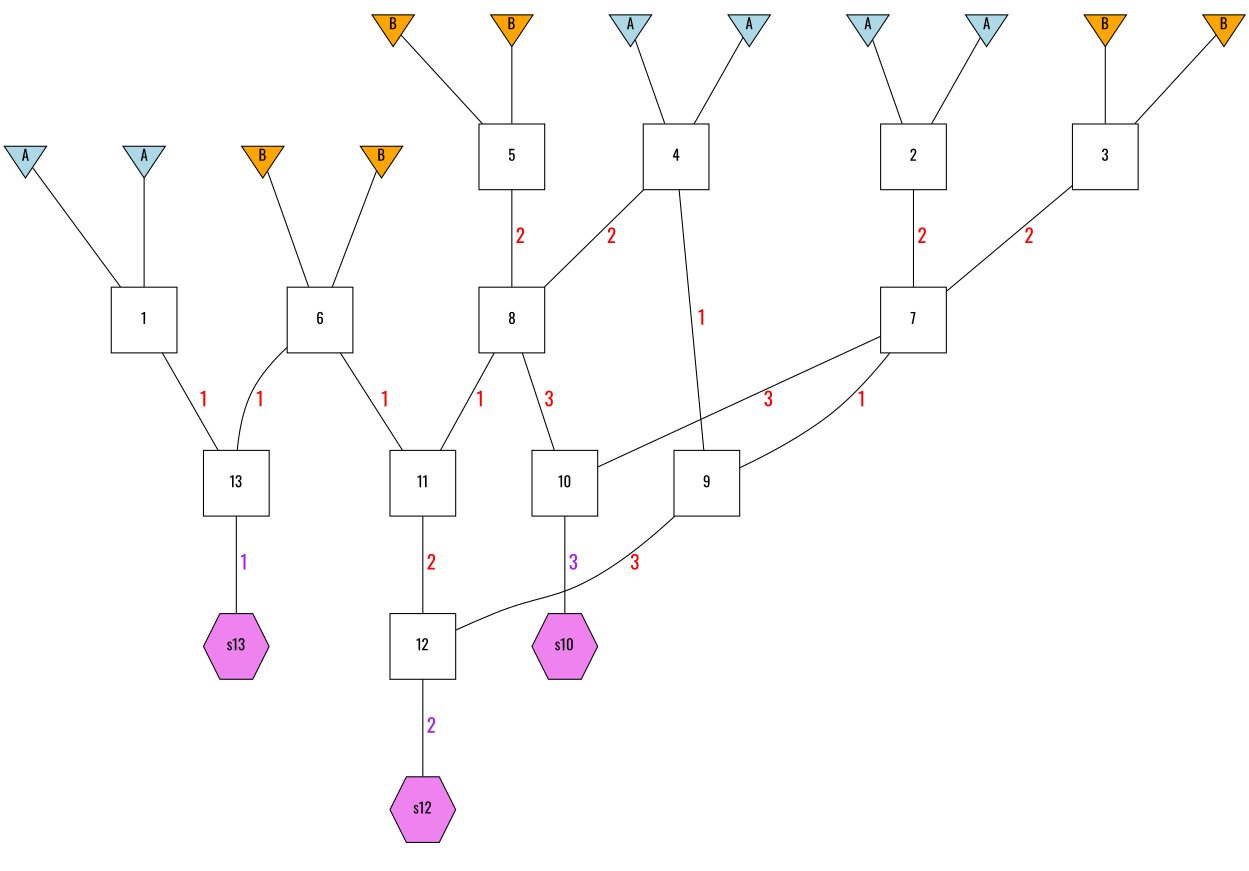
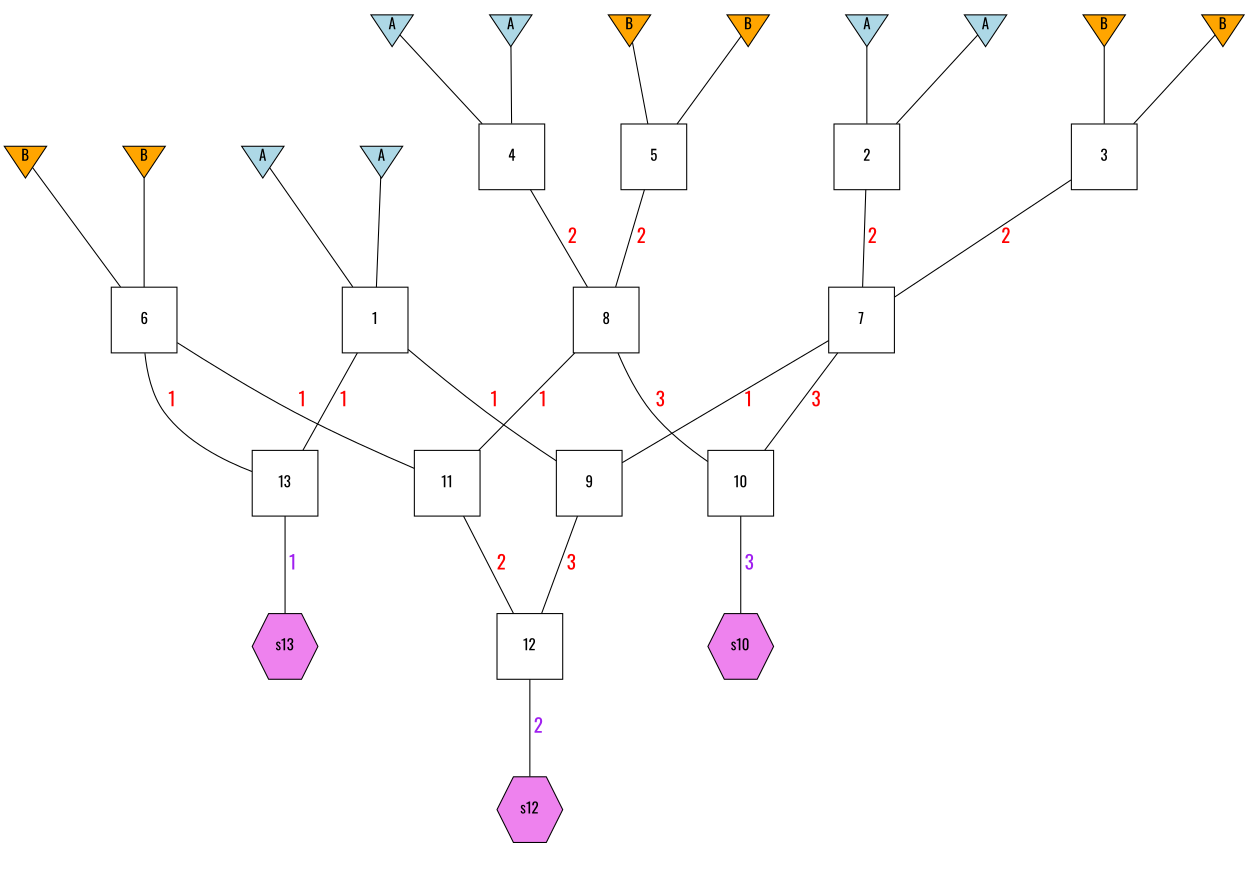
edge "4" -- "9": now "1" -- "9"
